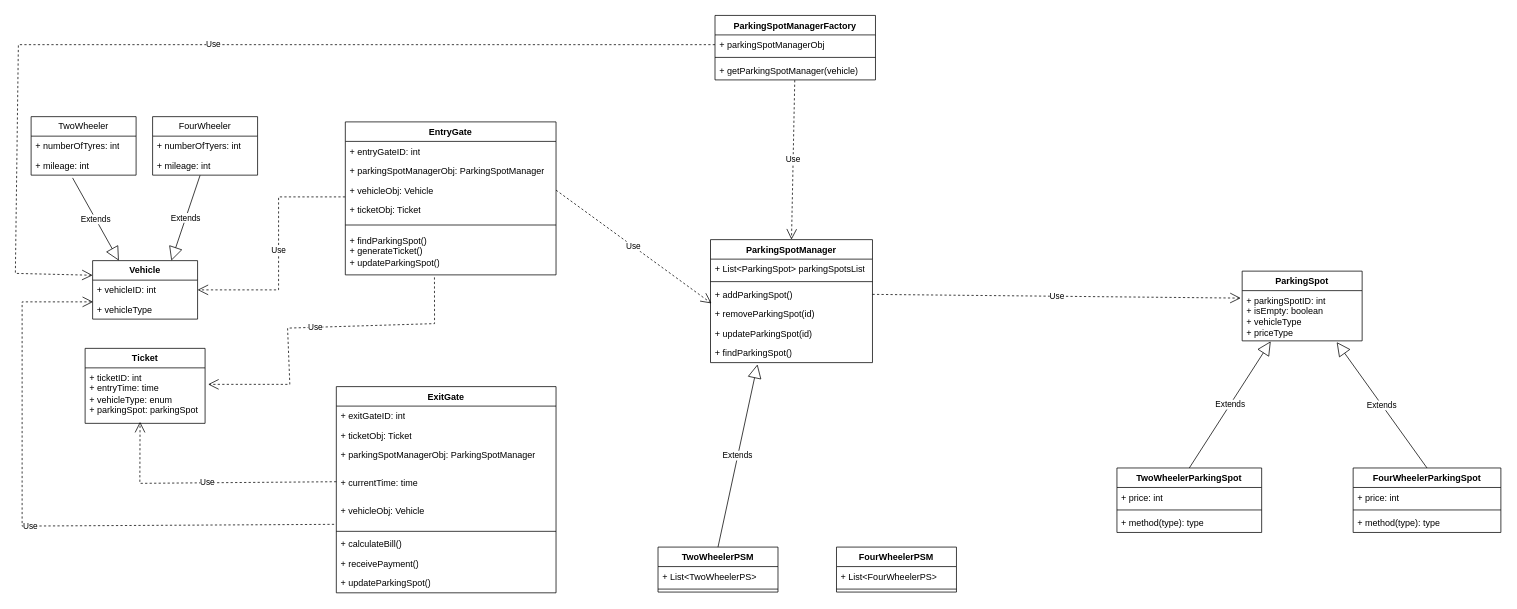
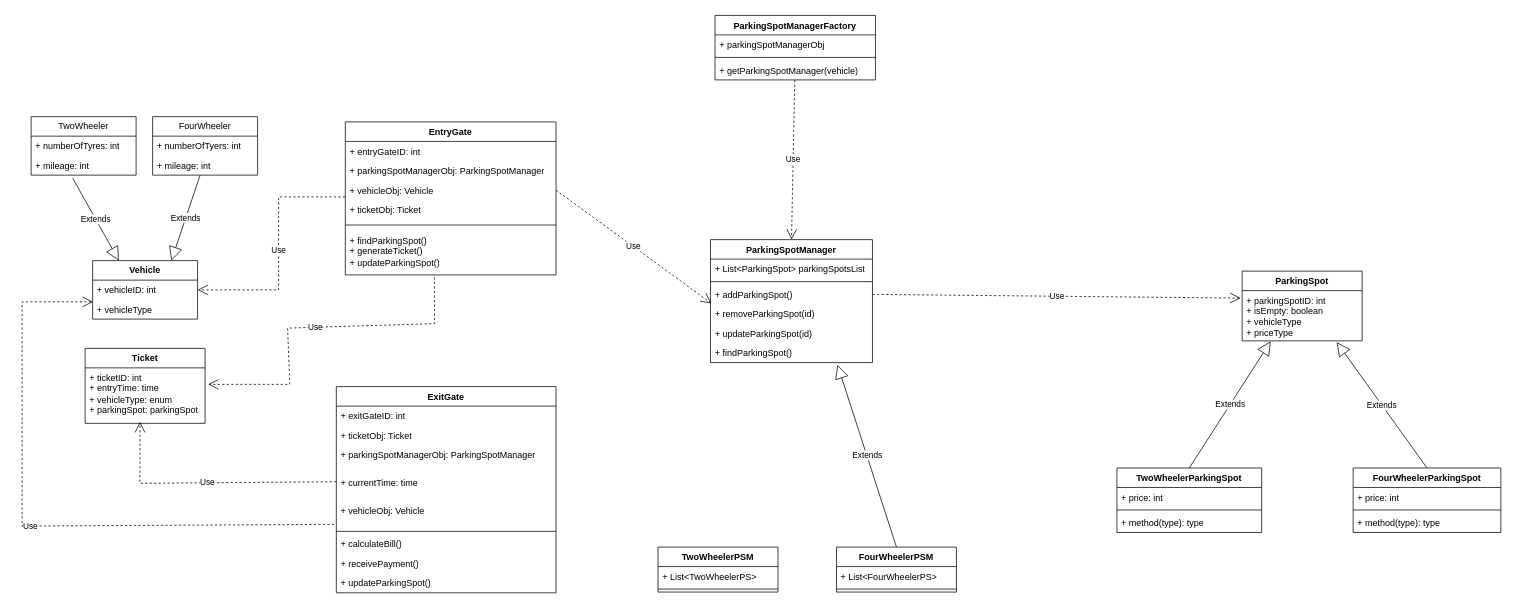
edge "+ parkingSpotManagerObj" -> "Vehicle": removed, label "Use"
edge "TwoWheelerPSM" -> "+ findParkingSpot()": removed, label "Extends"
edge "FourWheelerPSM" -> "+ findParkingSpot()": added, label "Extends"
